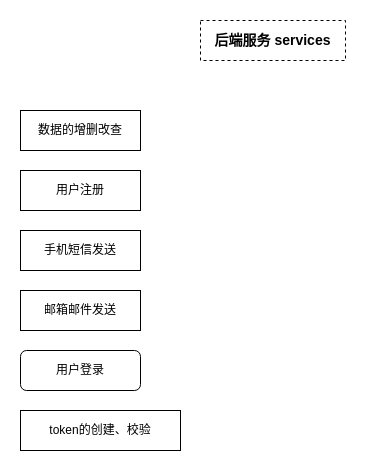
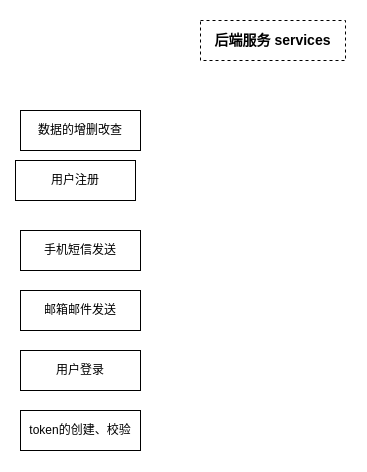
node "用户注册": moved (81, 191) -> (76, 181)
node "用户登录": shape rounded rectangle -> rectangle
node "token的创建、校验": size 160x40 -> 120x40
